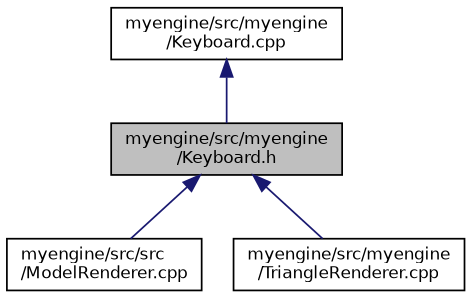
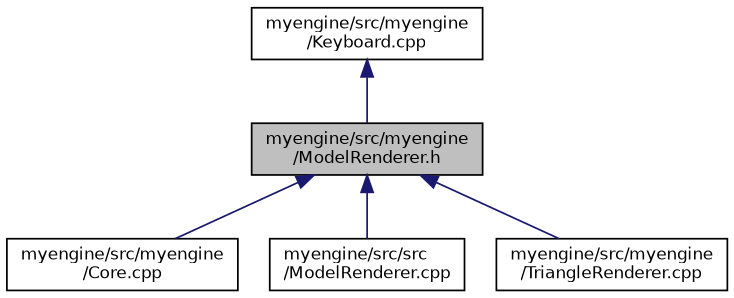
node "myengine/src/myengine /Keyboard.h": label "myengine/src/myengine /Keyboard.h" -> "myengine/src/myengine /ModelRenderer.h"
node "myengine/src/myengine /Core.cpp": added
